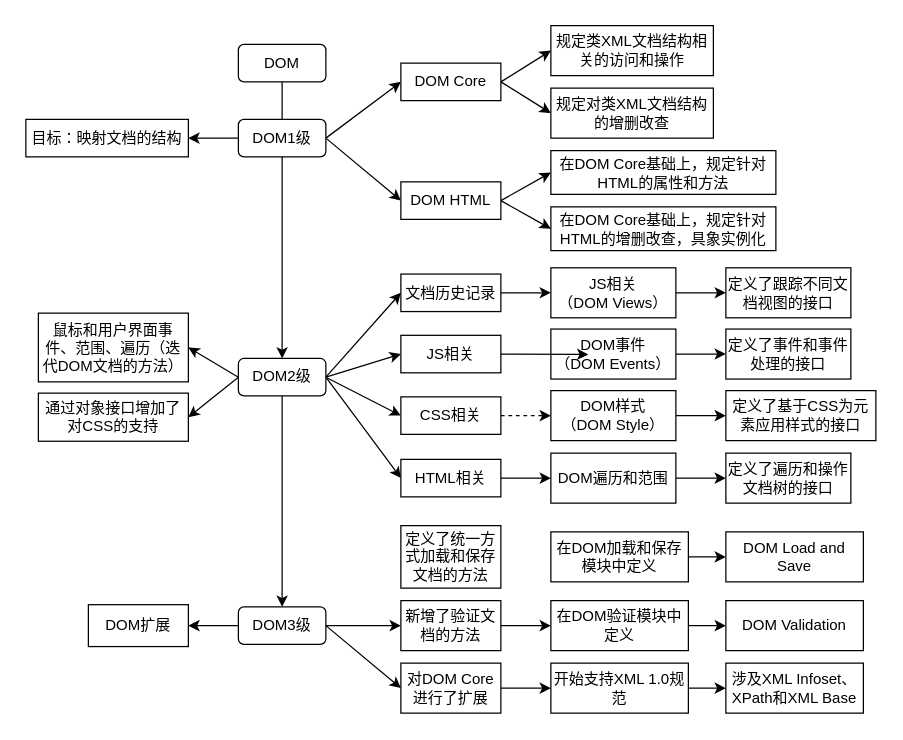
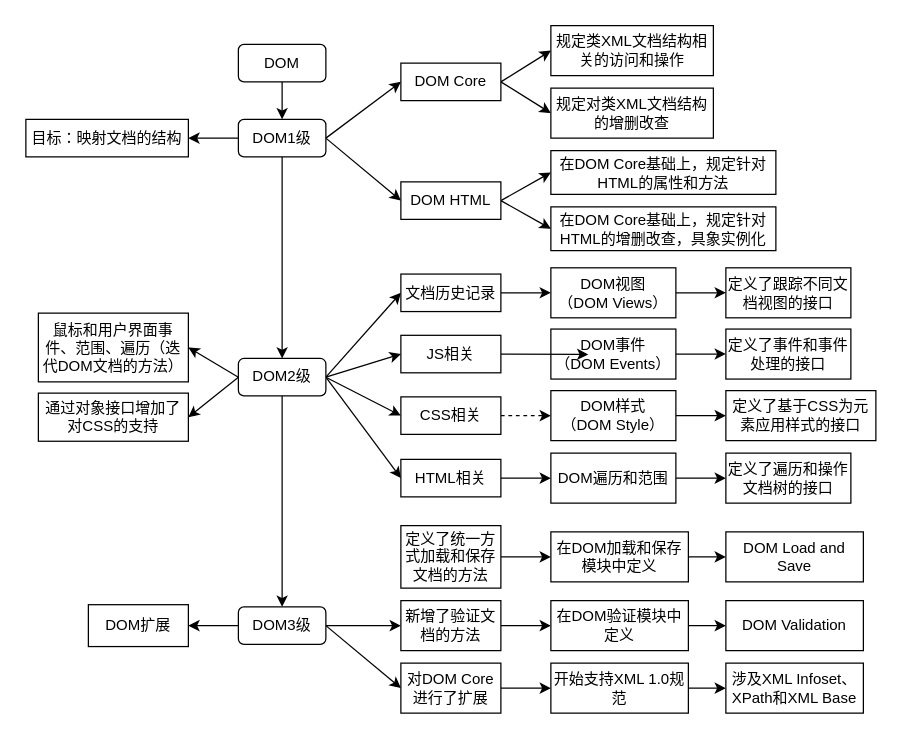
edge "DOM" -- "DOM1级": arrowhead none -> classic
node "JS相关 （DOM Views）": label "JS相关 （DOM Views）" -> "DOM视图 （DOM Views）"
edge "定义了统一方式加载和保存文档的方法" -> "在DOM加载和保存模块中定义": added
